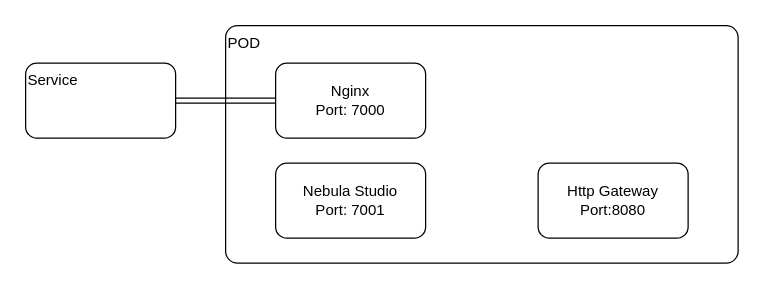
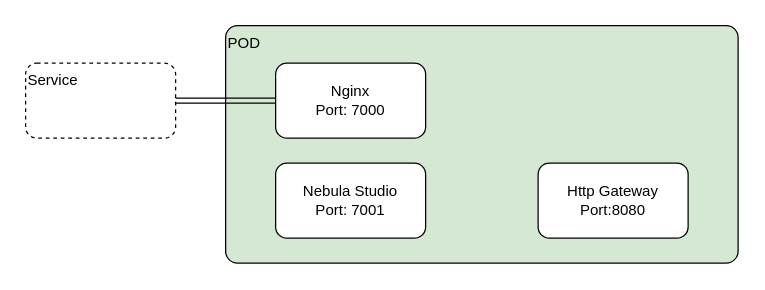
node "Service": style solid -> dashed
node "POD": fillcolor #ffffff -> #d5e8d4
